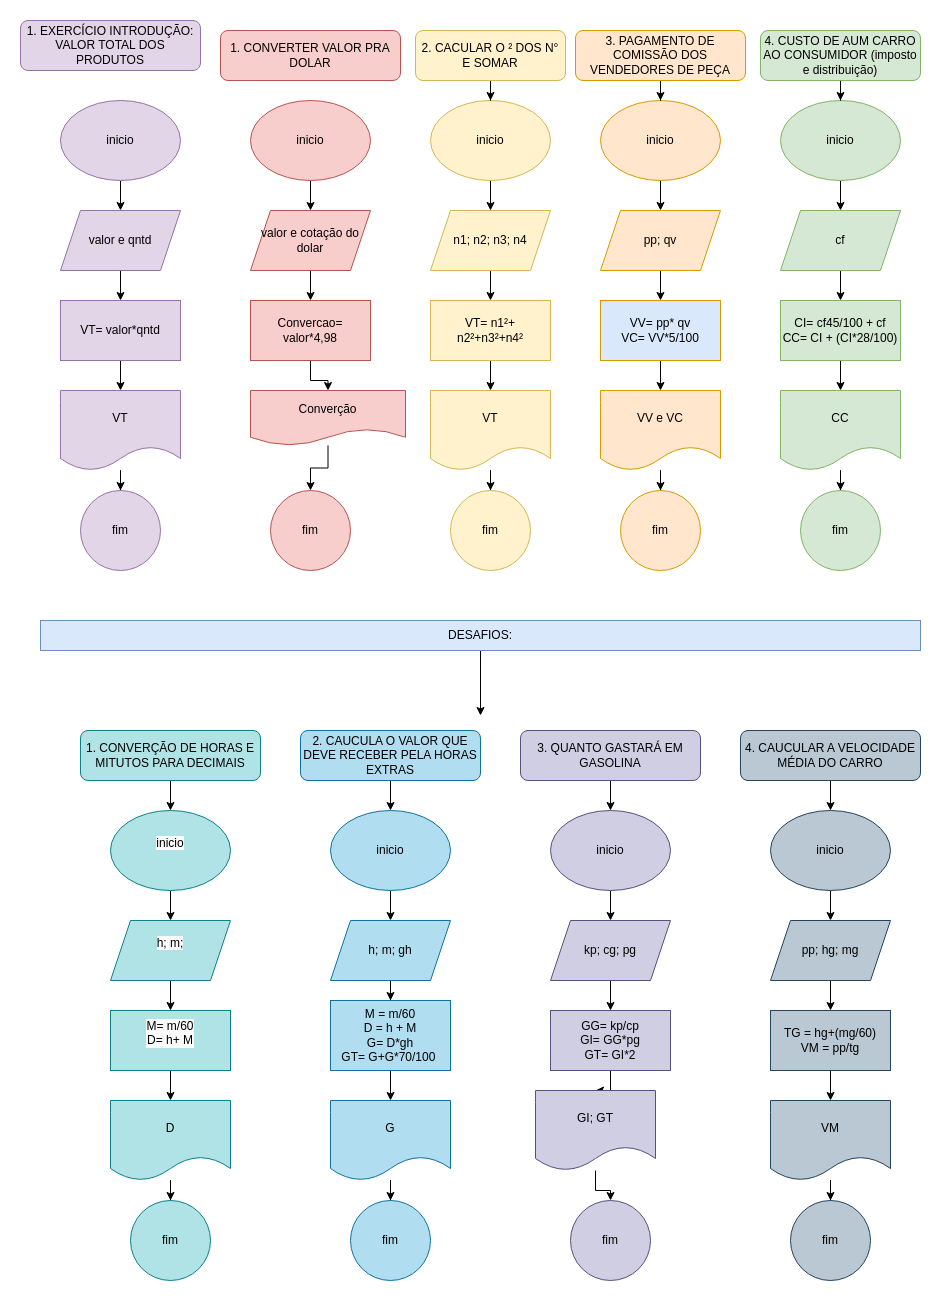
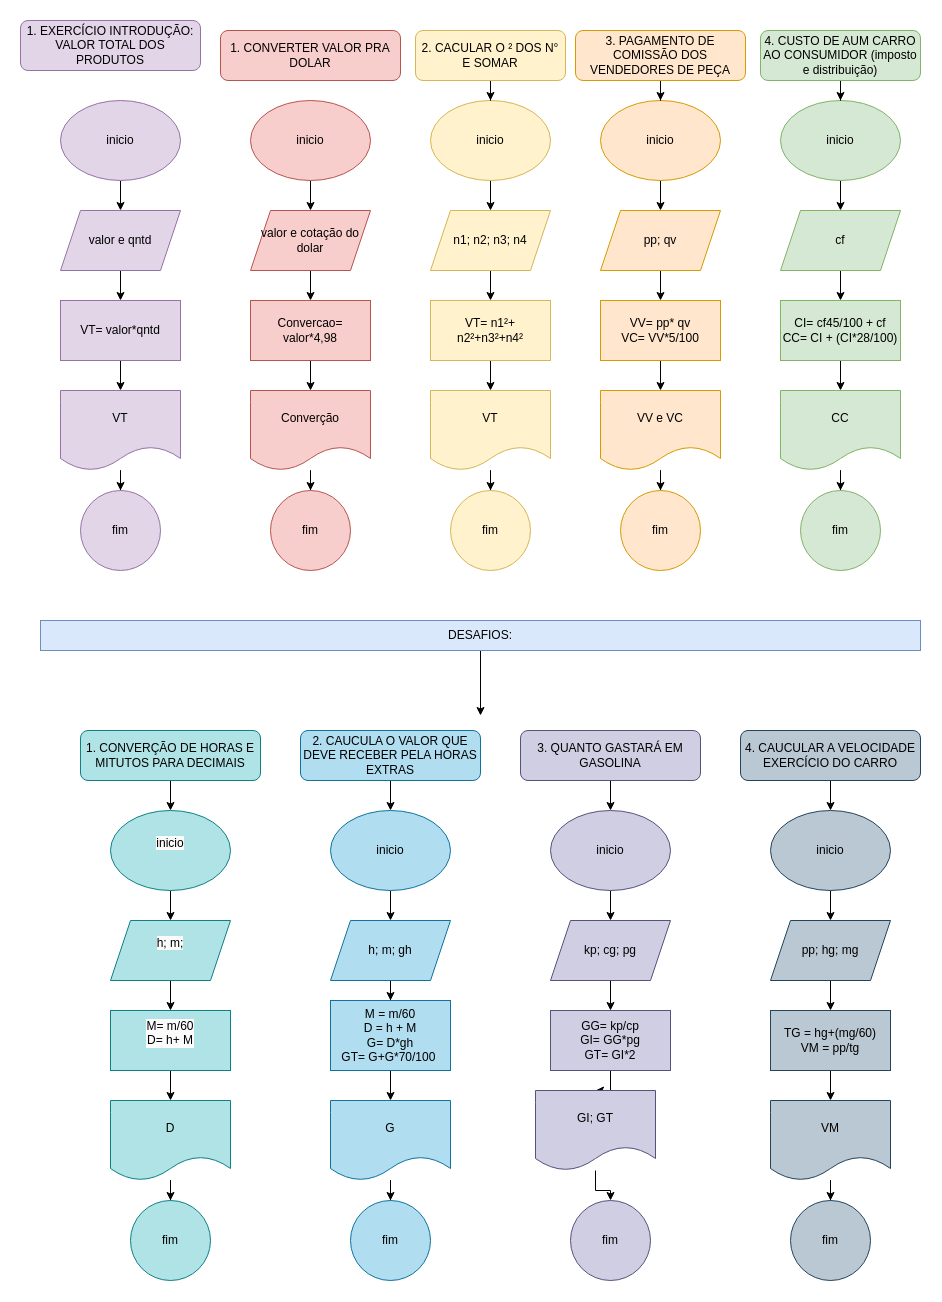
node "VV= pp* qv VC= VV*5/100": fillcolor #dae8fc -> #ffe6cc
node "Converção": size 155x55 -> 120x80
node "4. CAUCULAR A VELOCIDADE MÉDIA DO CARRO": label "4. CAUCULAR A VELOCIDADE MÉDIA DO CARRO" -> "4. CAUCULAR A VELOCIDADE EXERCÍCIO DO CARRO"
